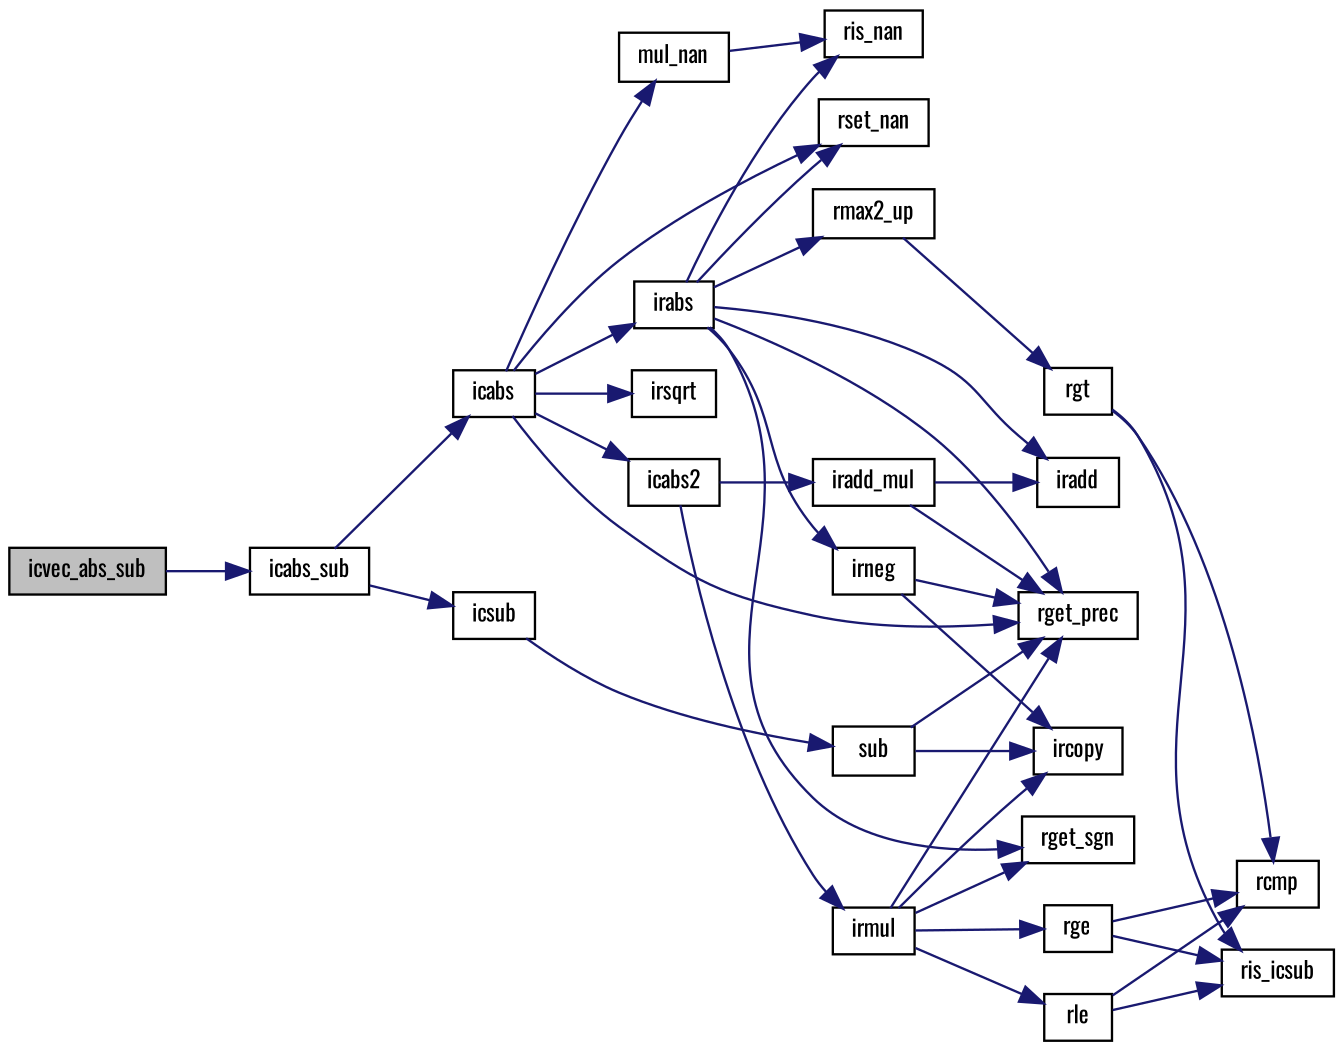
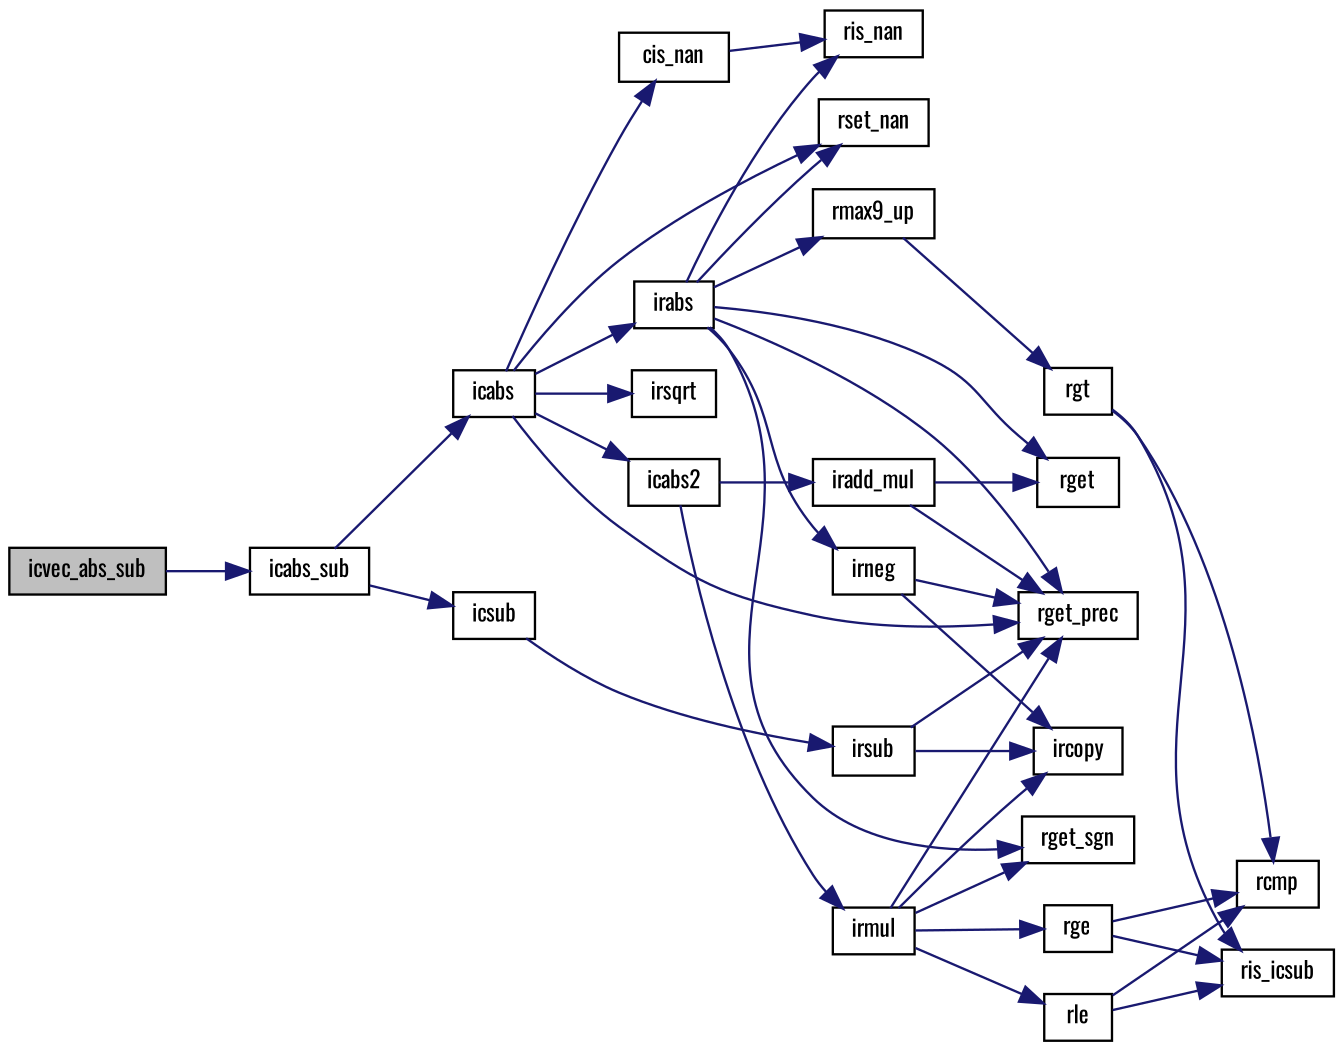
node "mul_nan": label "mul_nan" -> "cis_nan"
node "rmax2_up": label "rmax2_up" -> "rmax9_up"
node "iradd": label "iradd" -> "rget"
node "sub": label "sub" -> "irsub"
